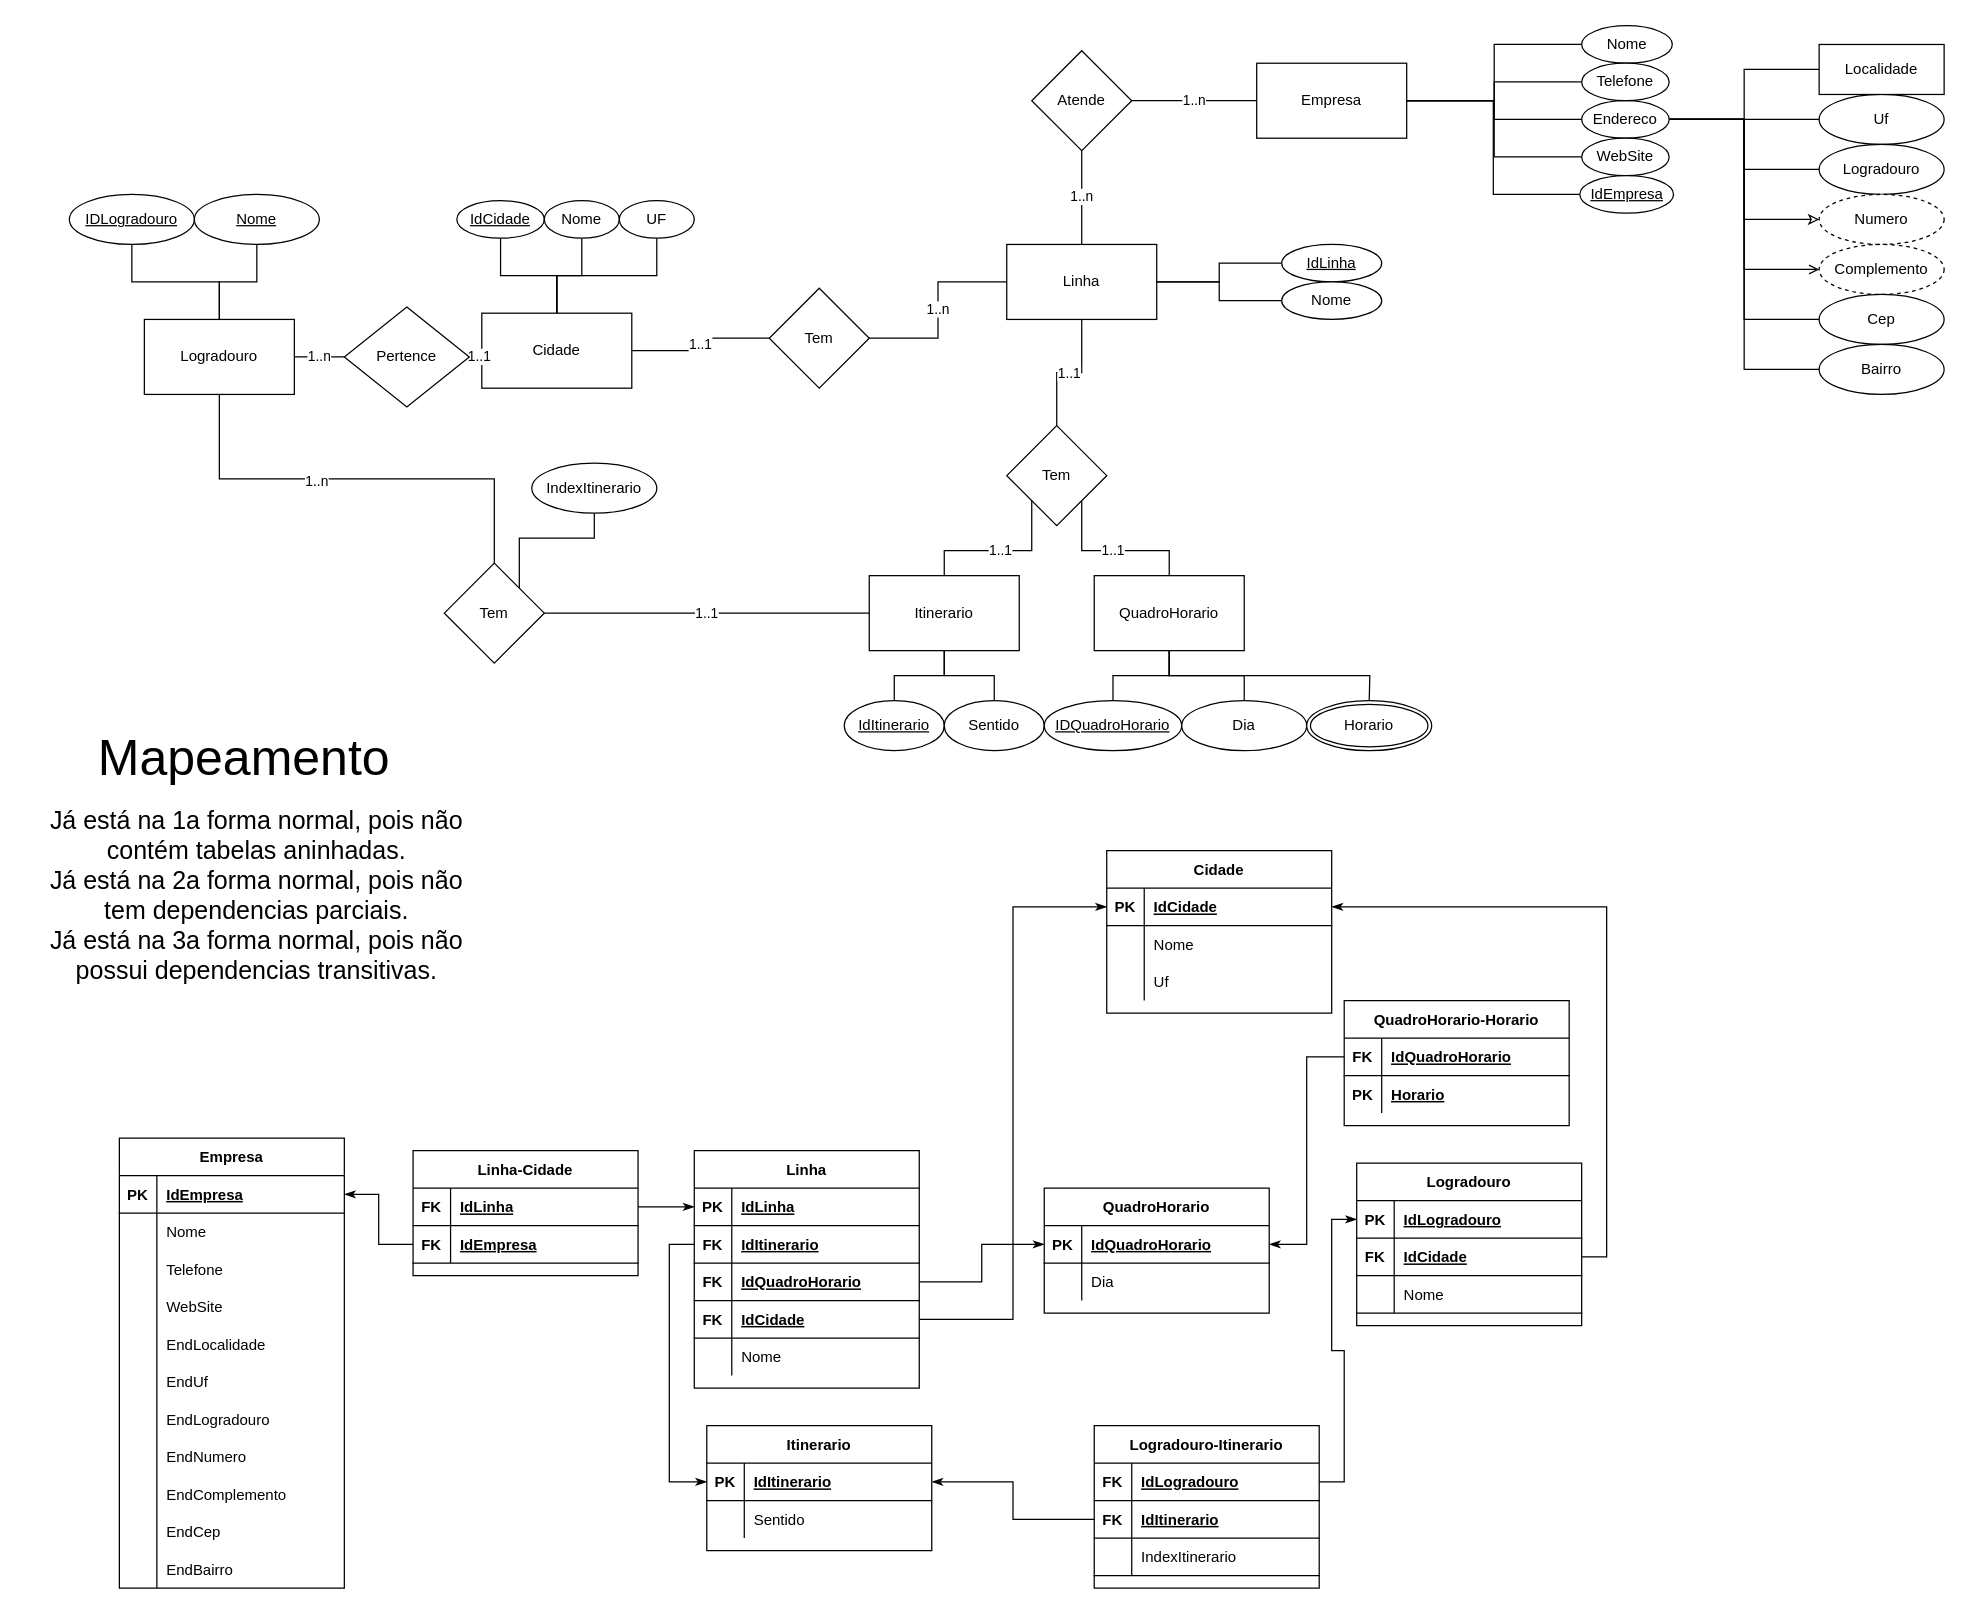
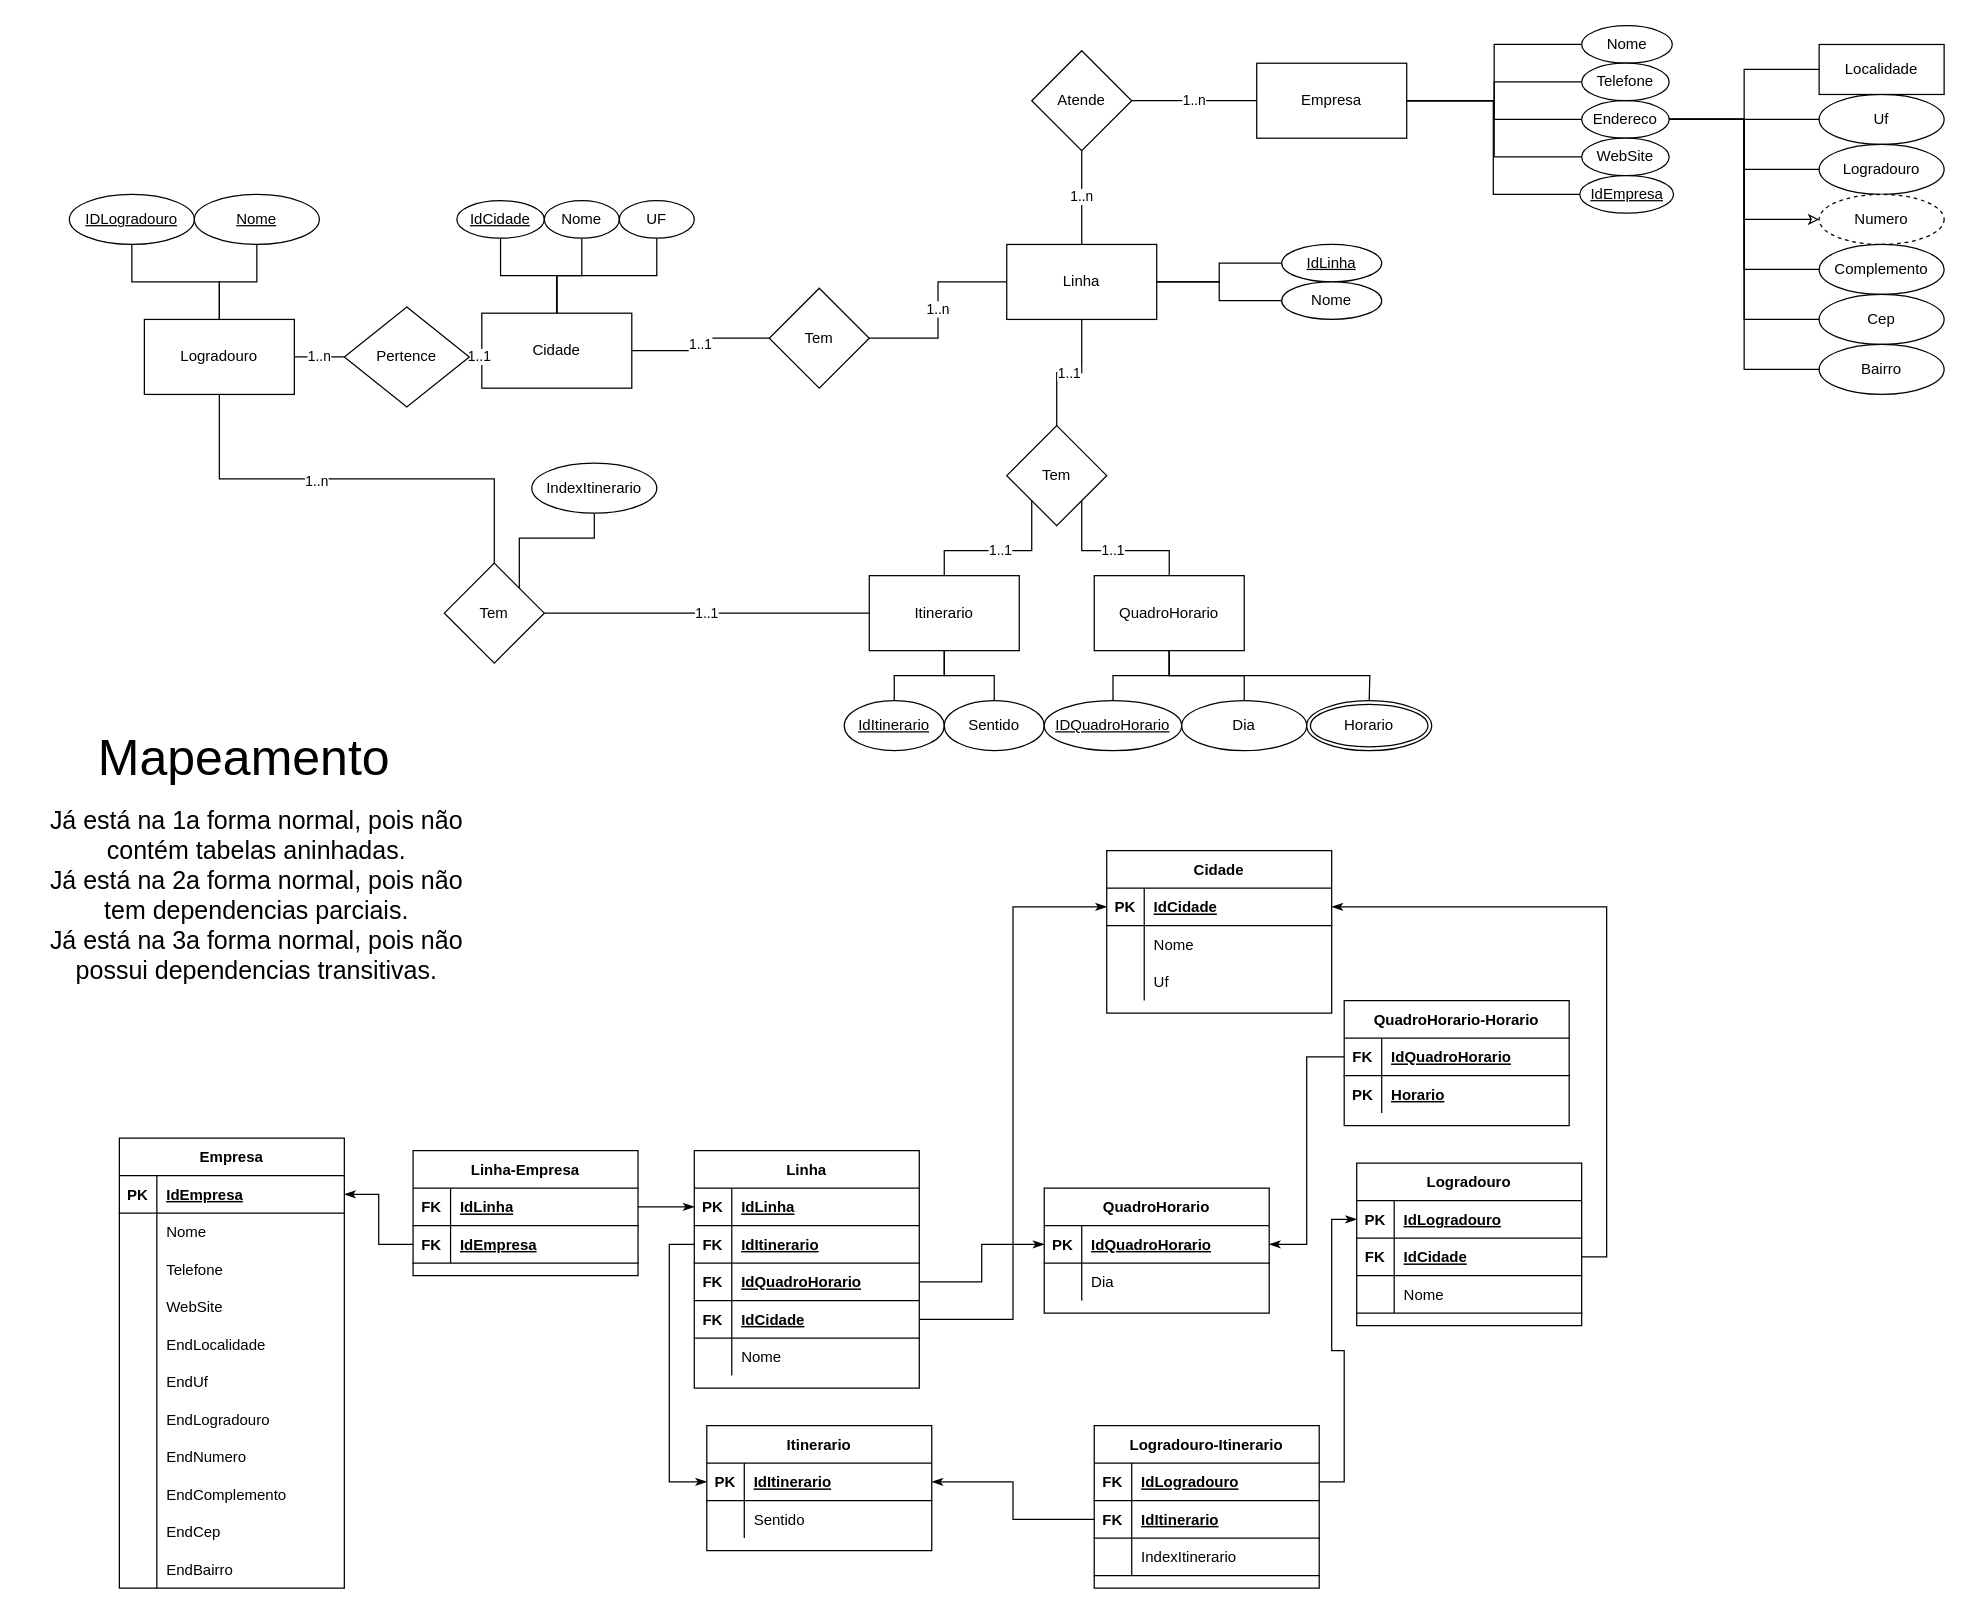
edge "Endereco" -> "Complemento": arrowhead open -> none
node "Complemento": style dashed -> solid
node "Linha-Cidade": label "Linha-Cidade" -> "Linha-Empresa"
